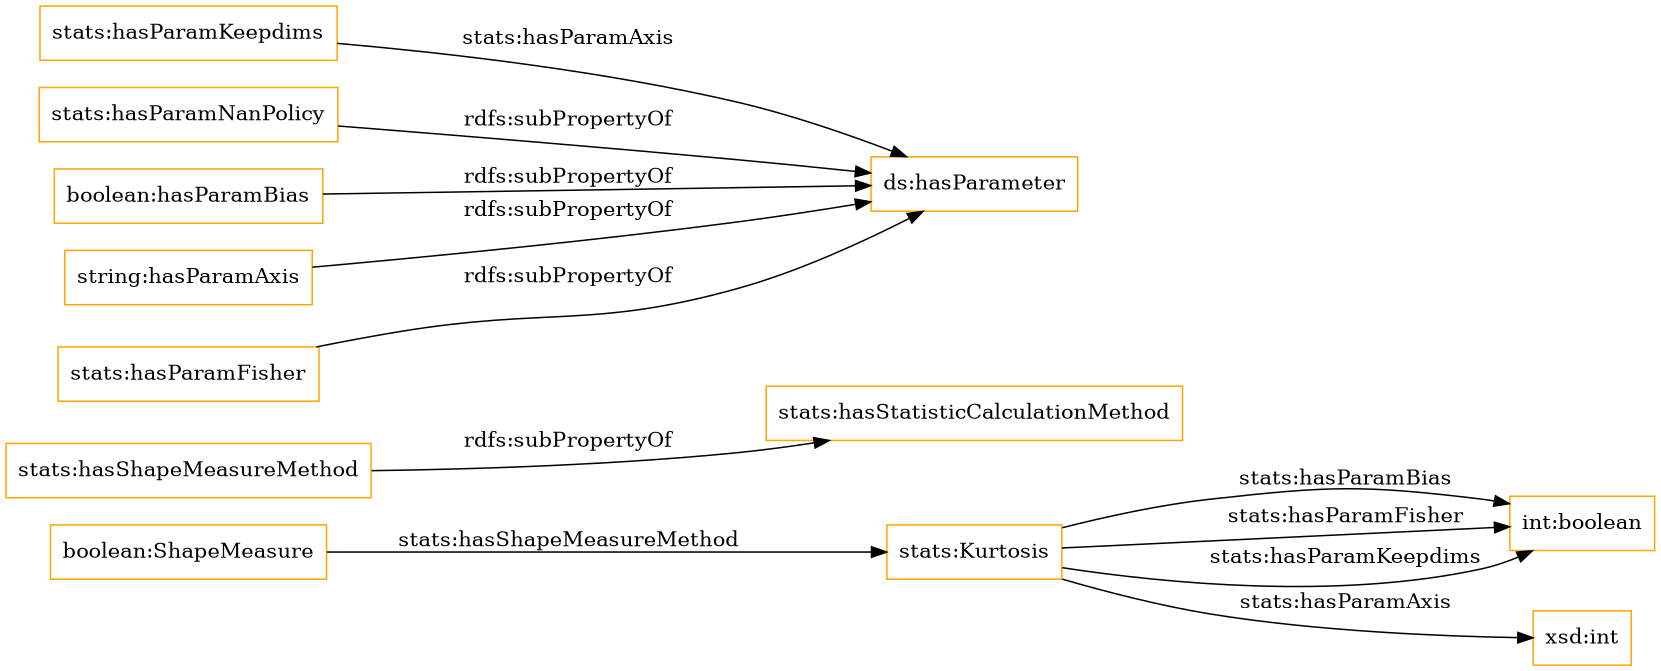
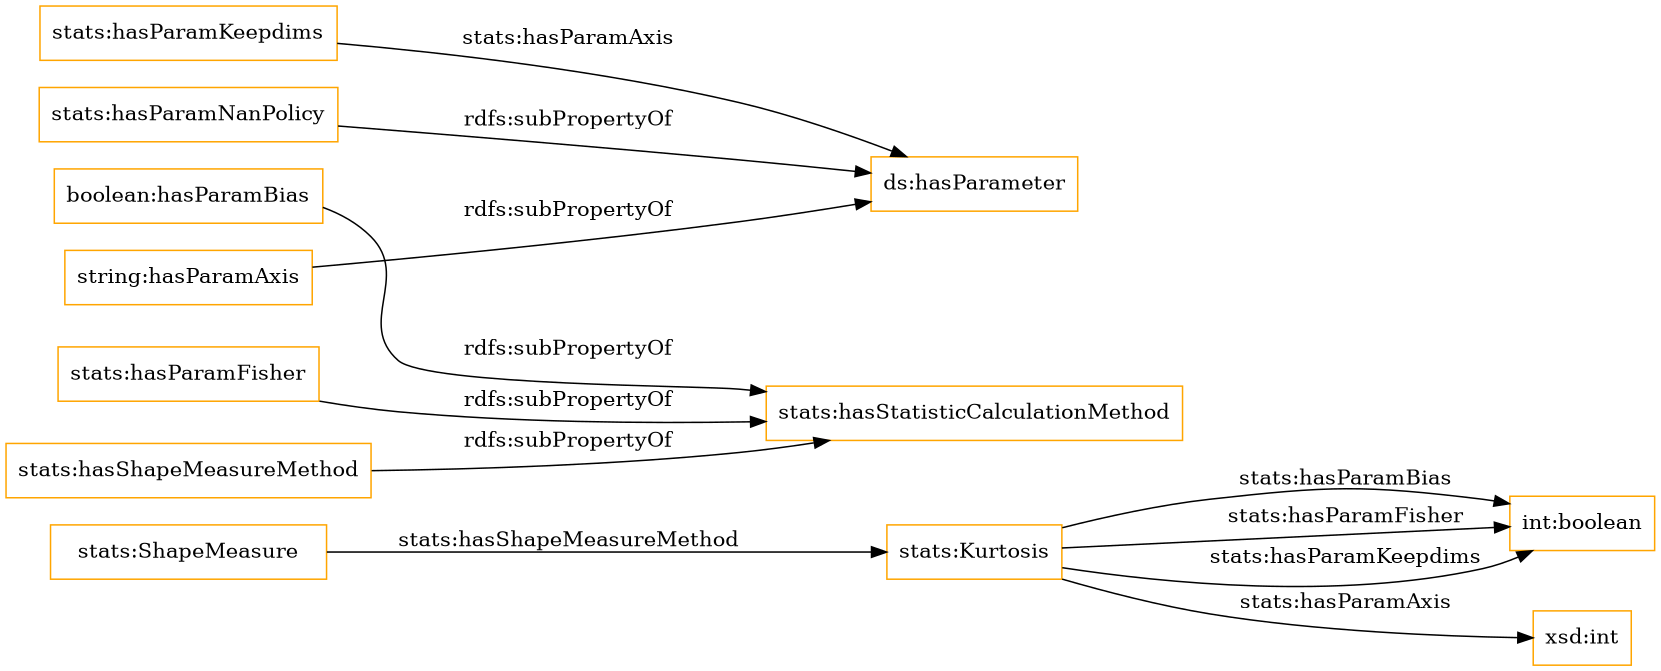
edge "boolean:hasParamBias" -> "ds:hasParameter": now "boolean:hasParamBias" -> "stats:hasStatisticCalculationMethod"
edge "stats:hasParamFisher" -> "ds:hasParameter": now "stats:hasParamFisher" -> "stats:hasStatisticCalculationMethod"
node "boolean:ShapeMeasure": label "boolean:ShapeMeasure" -> "stats:ShapeMeasure"
